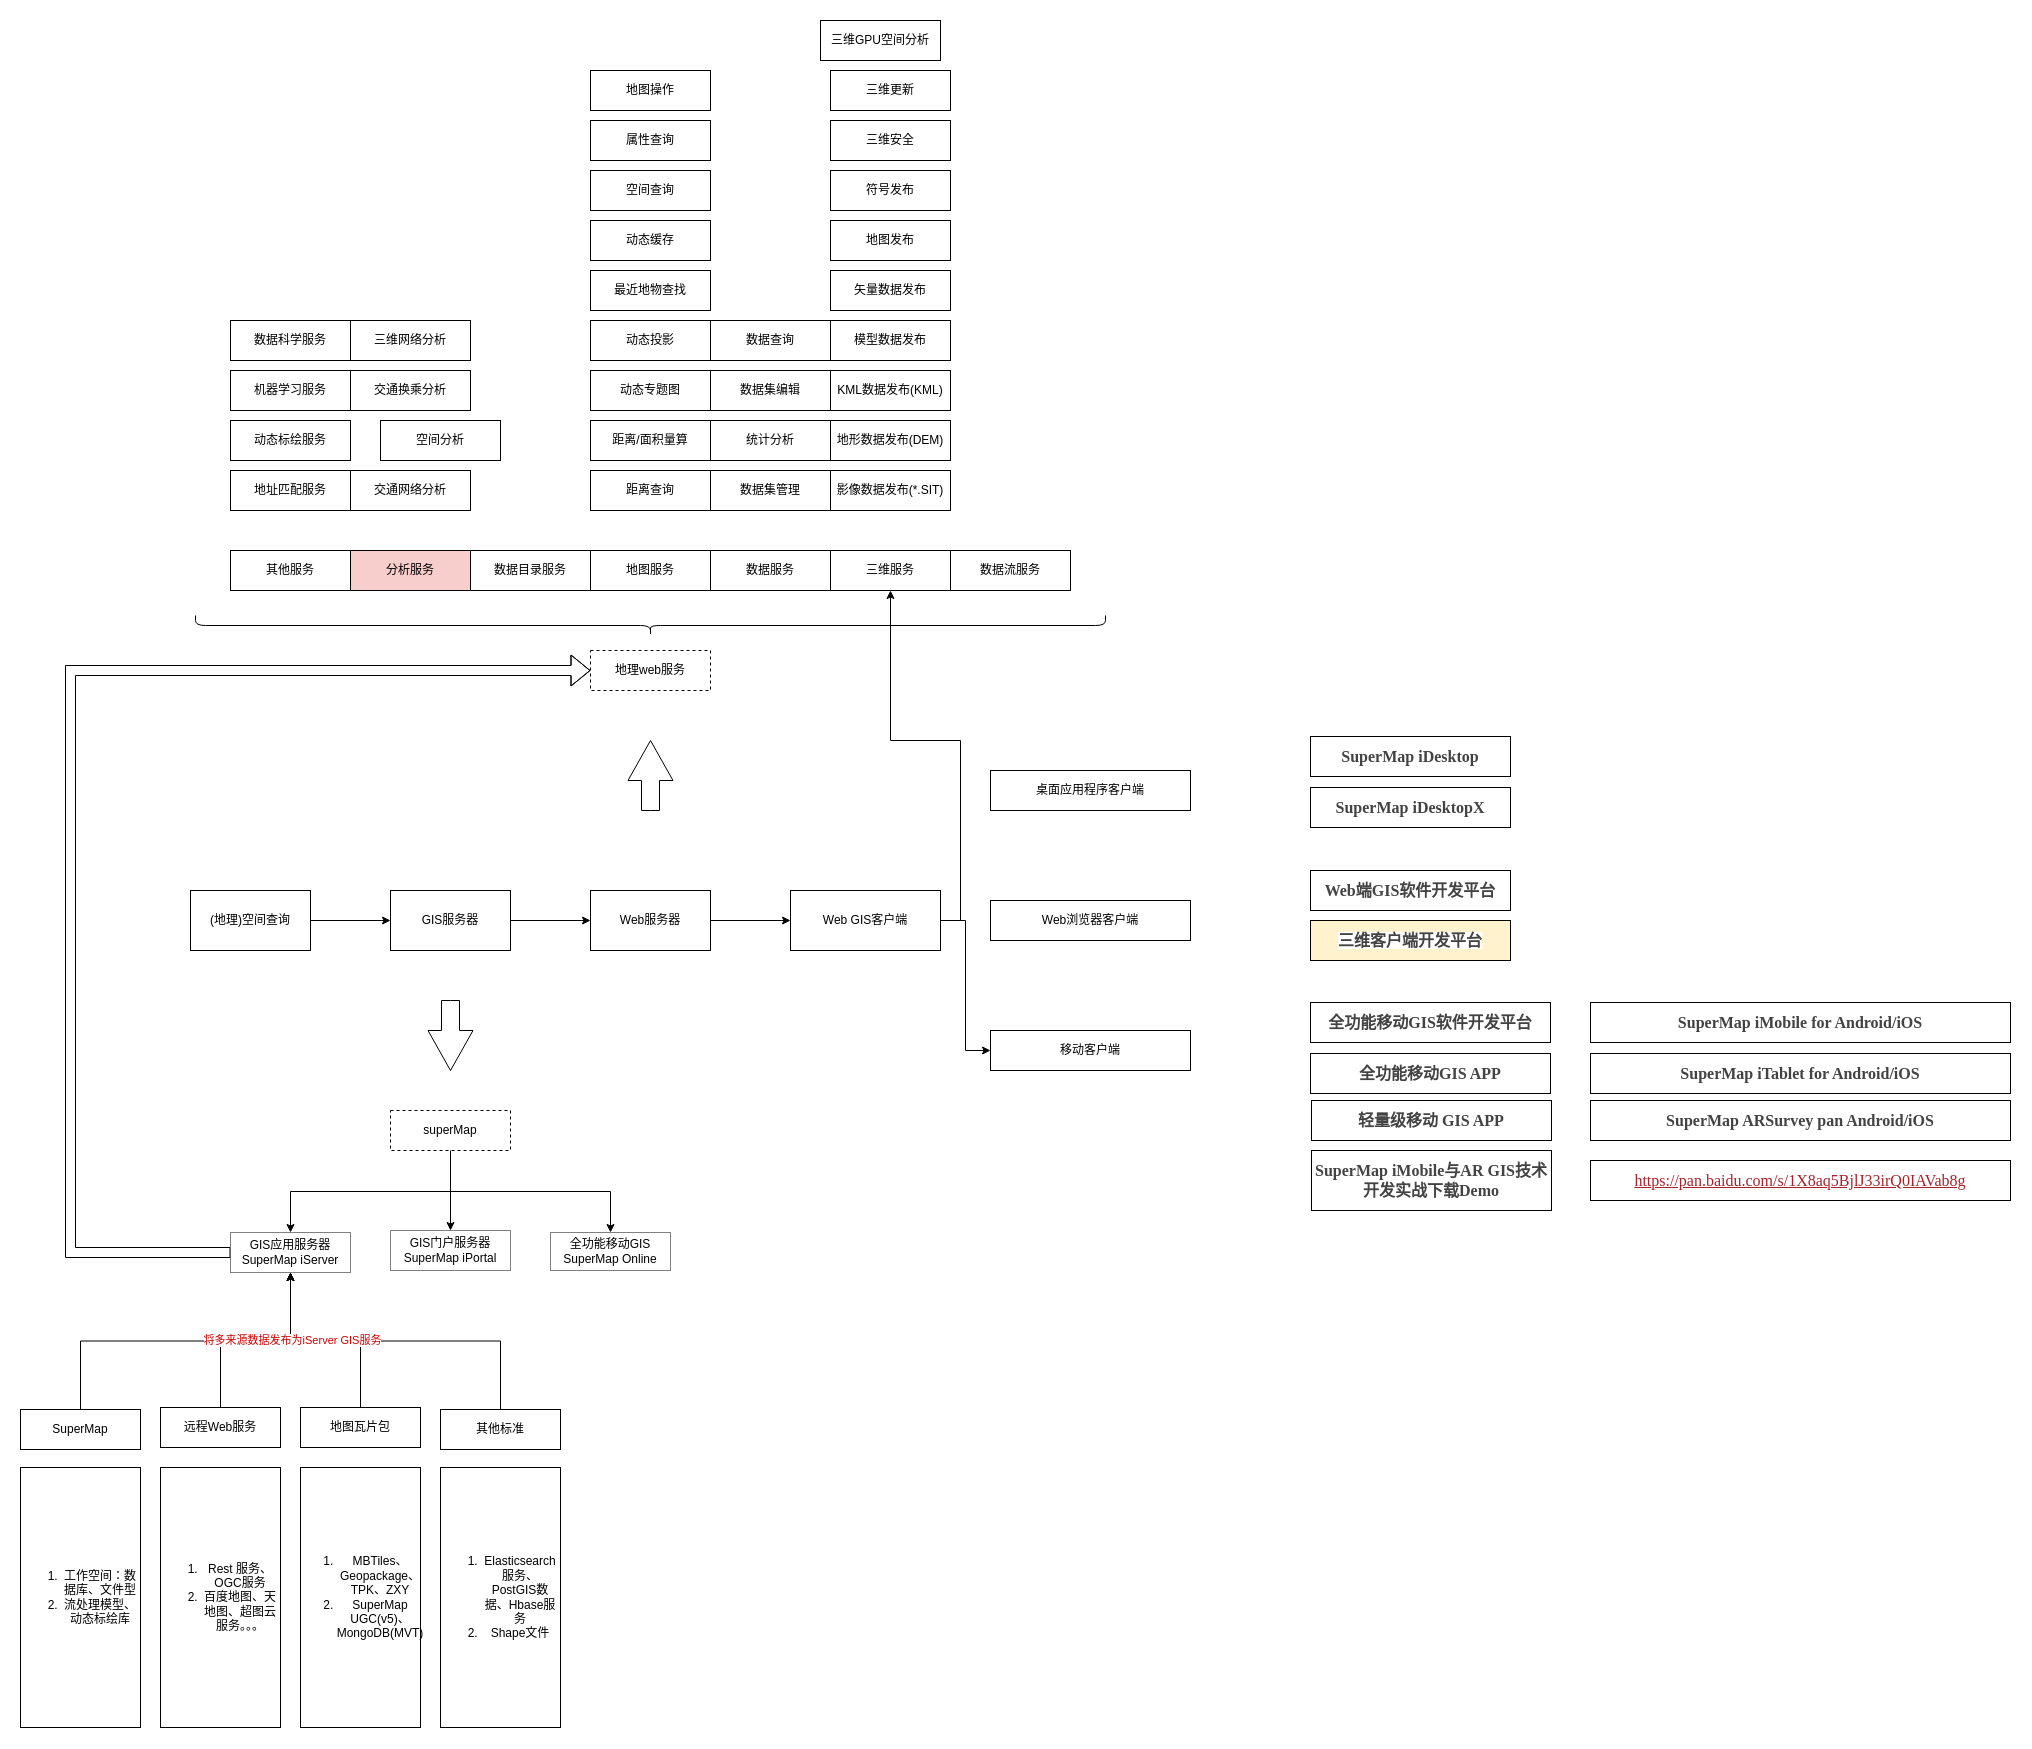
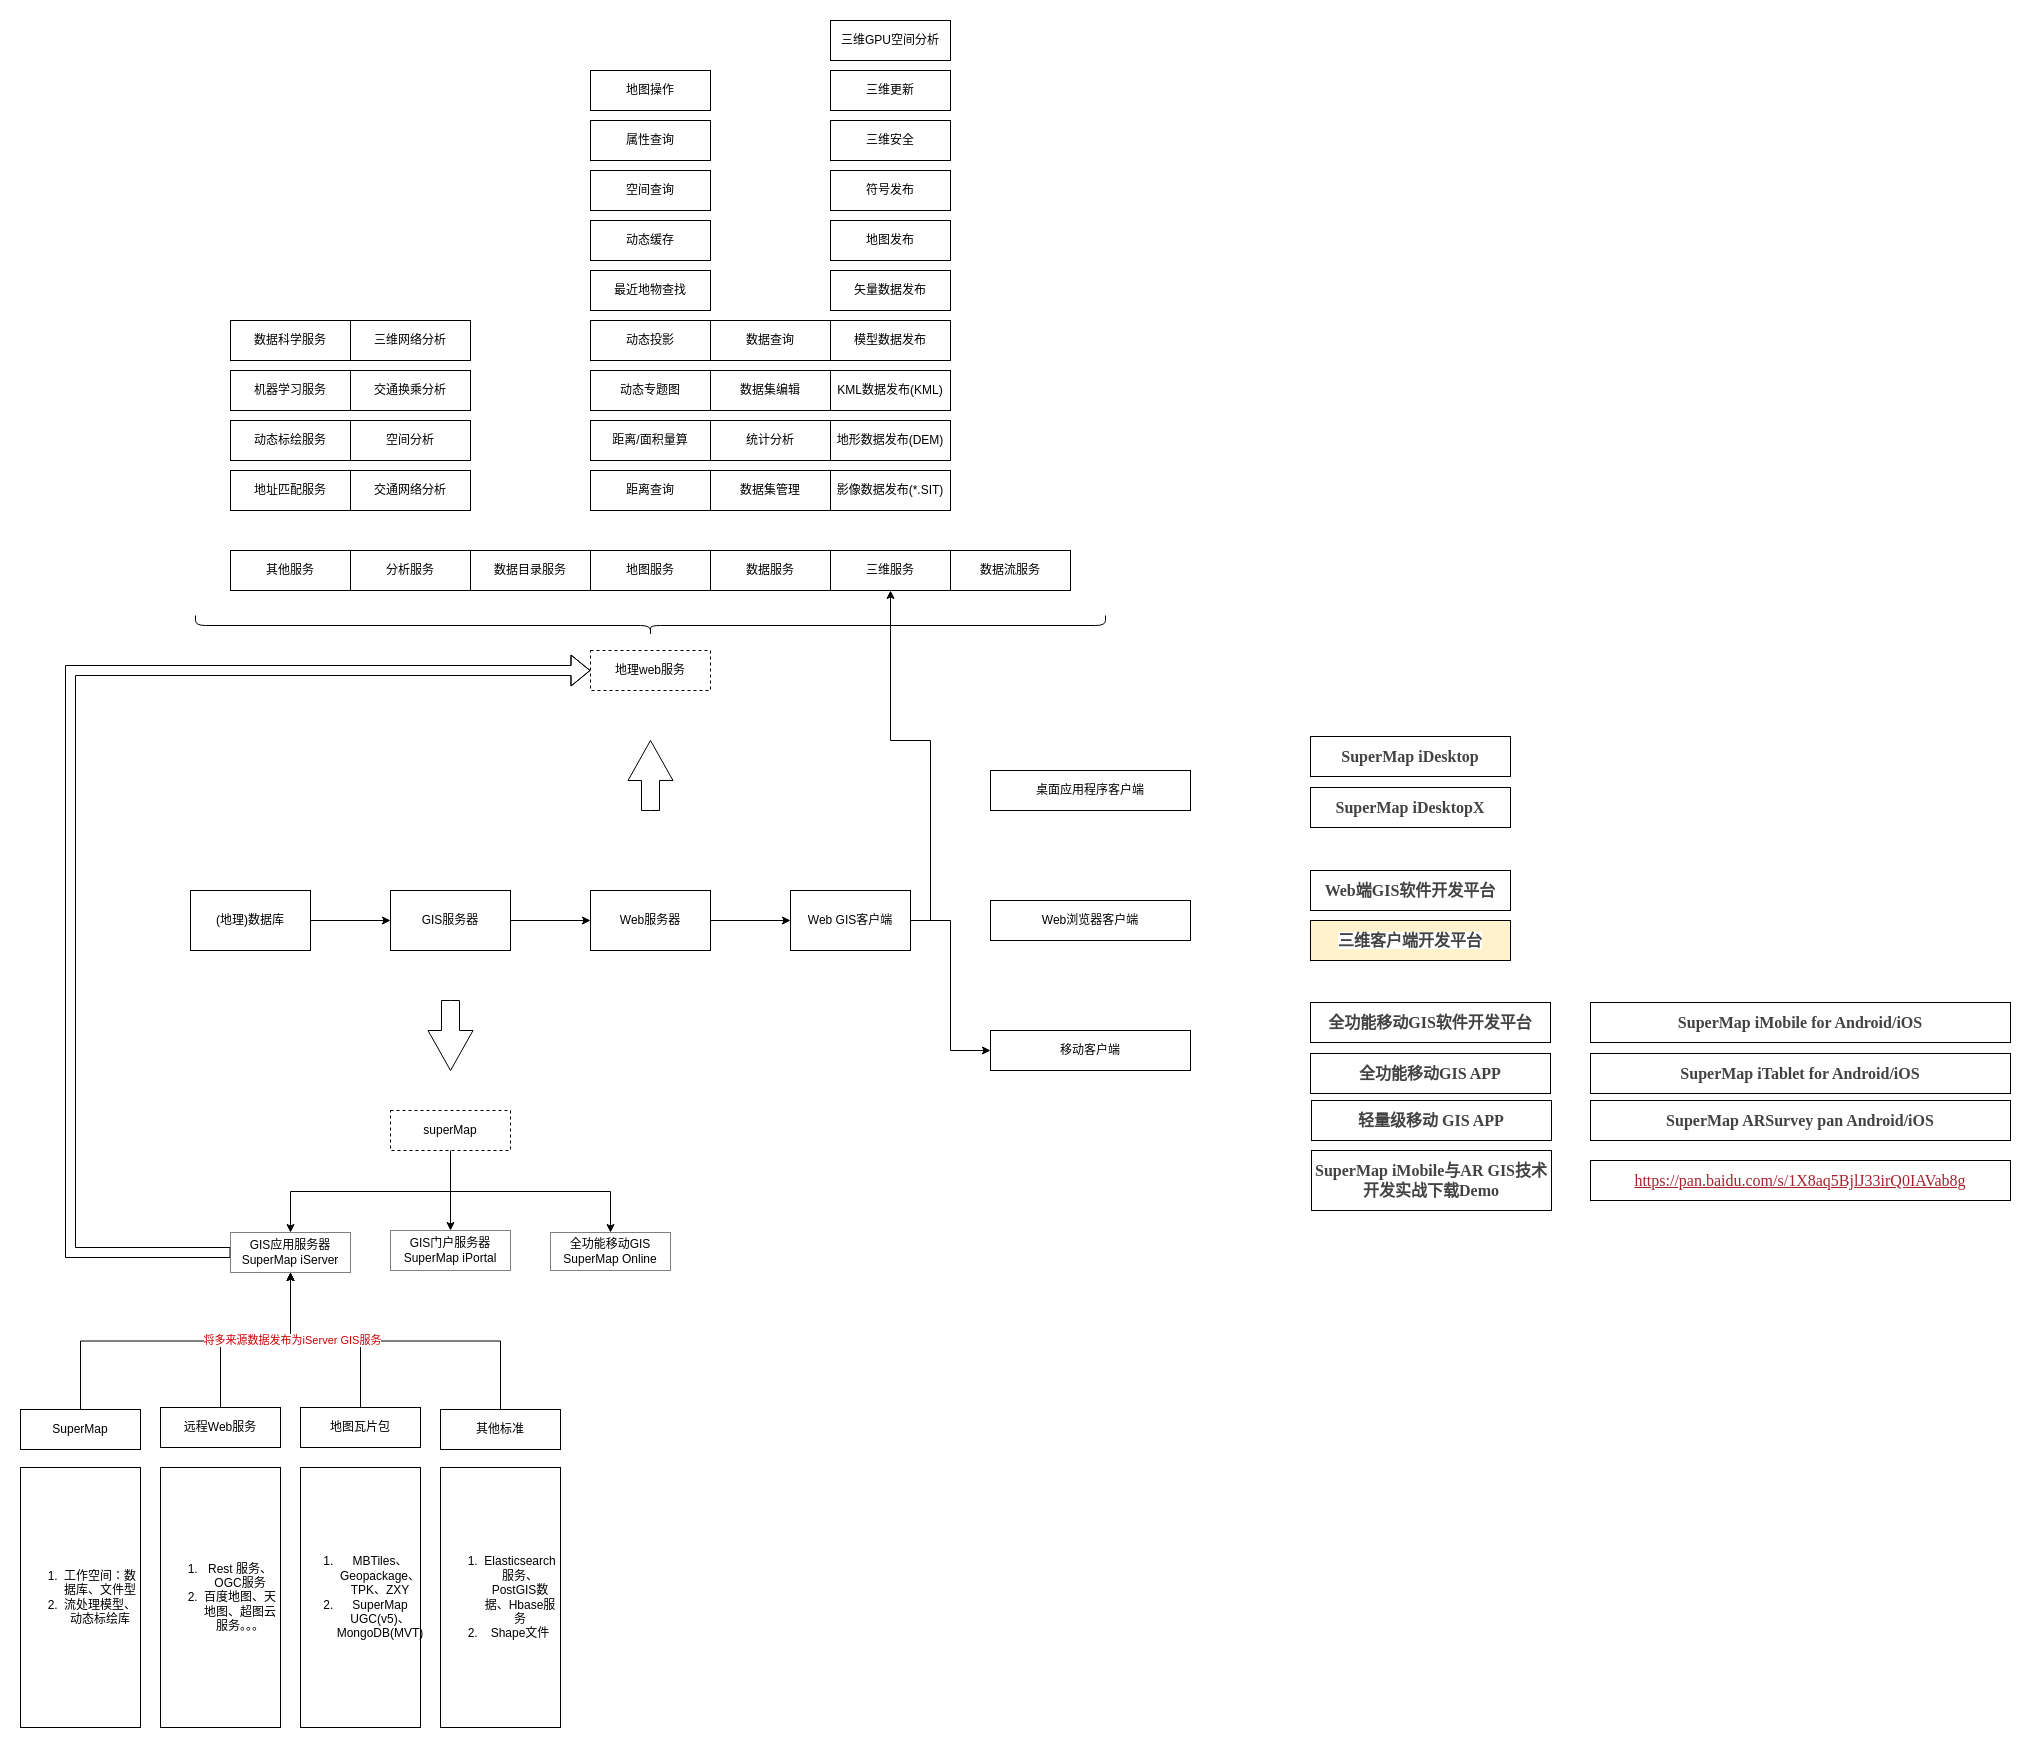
node "三维GPU空间分析": moved (881, 41) -> (891, 41)
node "空间分析": moved (441, 441) -> (411, 441)
node "分析服务": fillcolor #f8cecc -> #ffffff
node "(地理)空间查询": label "(地理)空间查询" -> "(地理)数据库"
node "Web GIS客户端": size 150x60 -> 120x60
